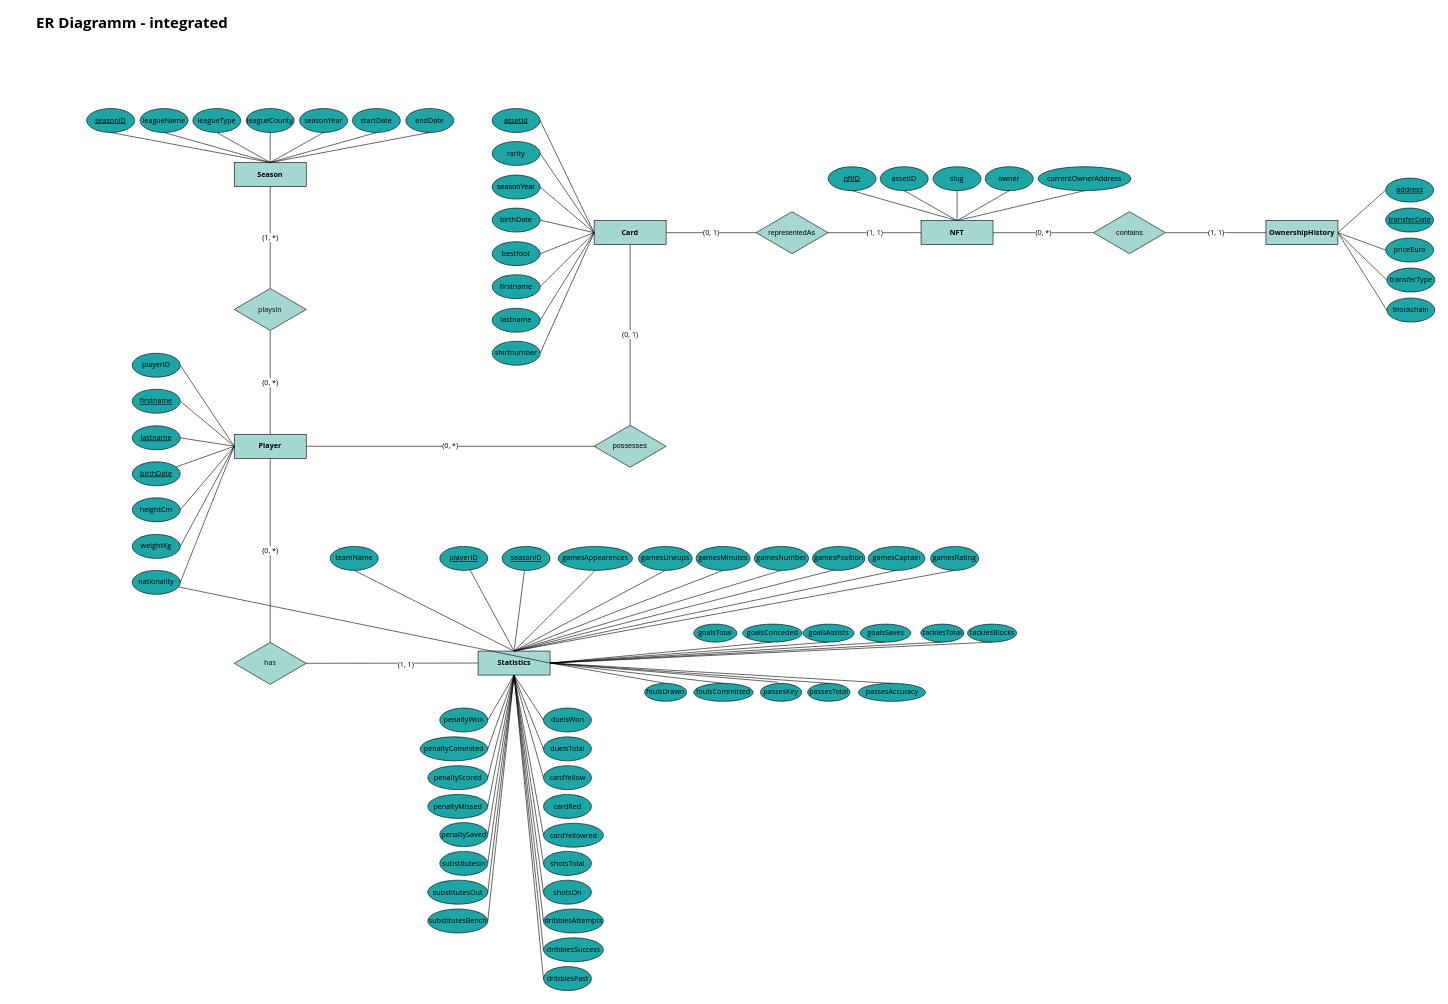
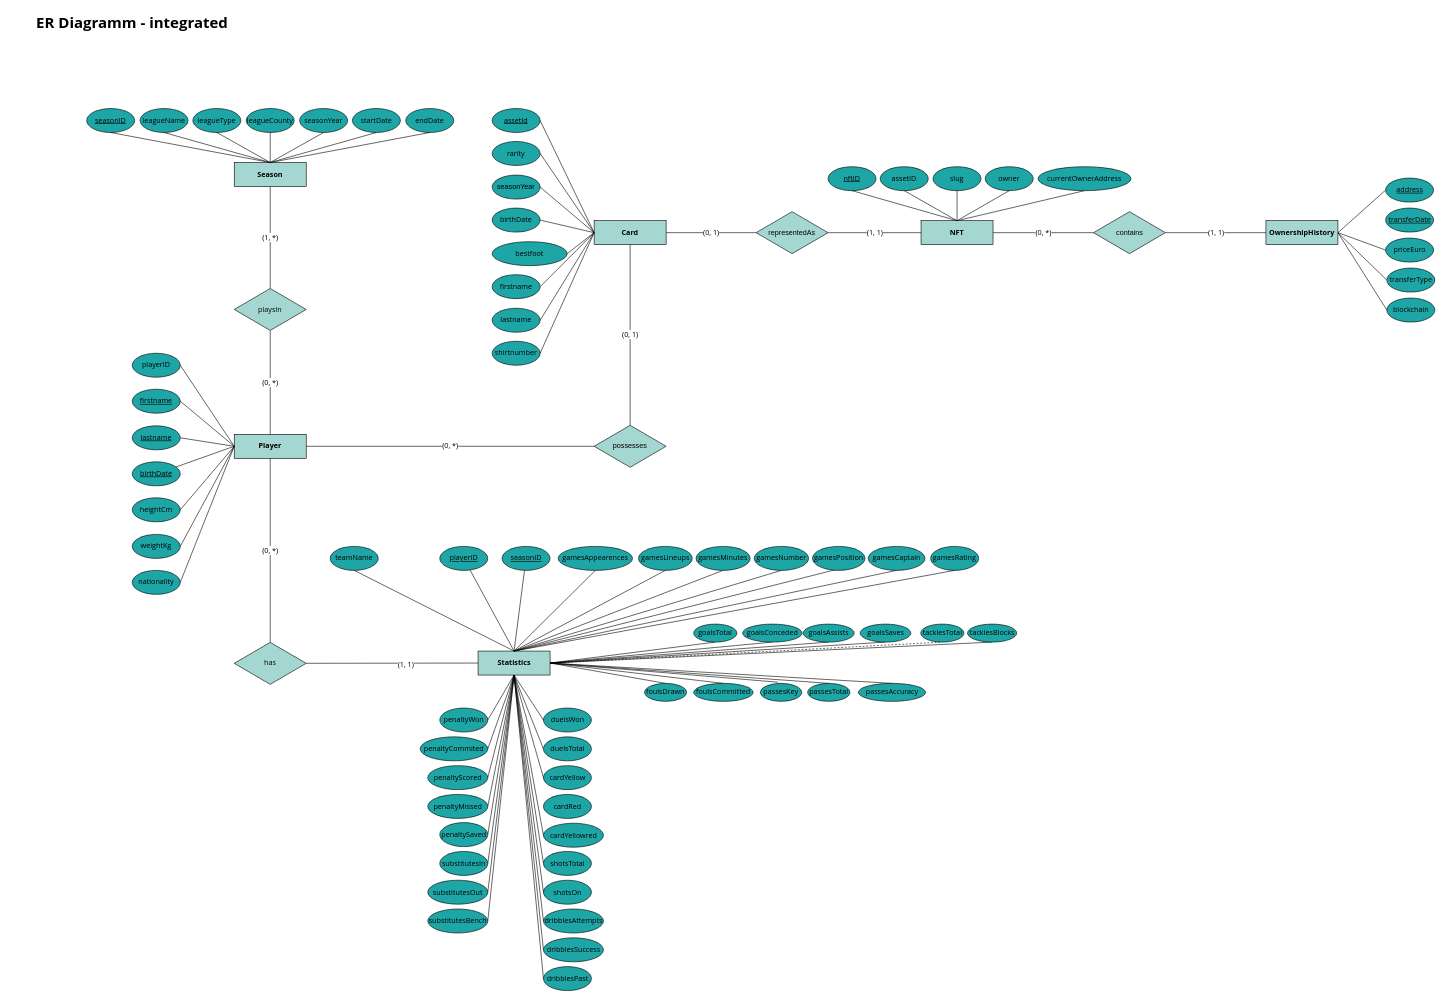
node "bestfoot": size 48x24 -> 75x24
edge "nationality" -- "Statistics": now "goalsTotal" -- "Statistics"
edge "tacklesTotal" -- "Statistics": style solid -> dashed
